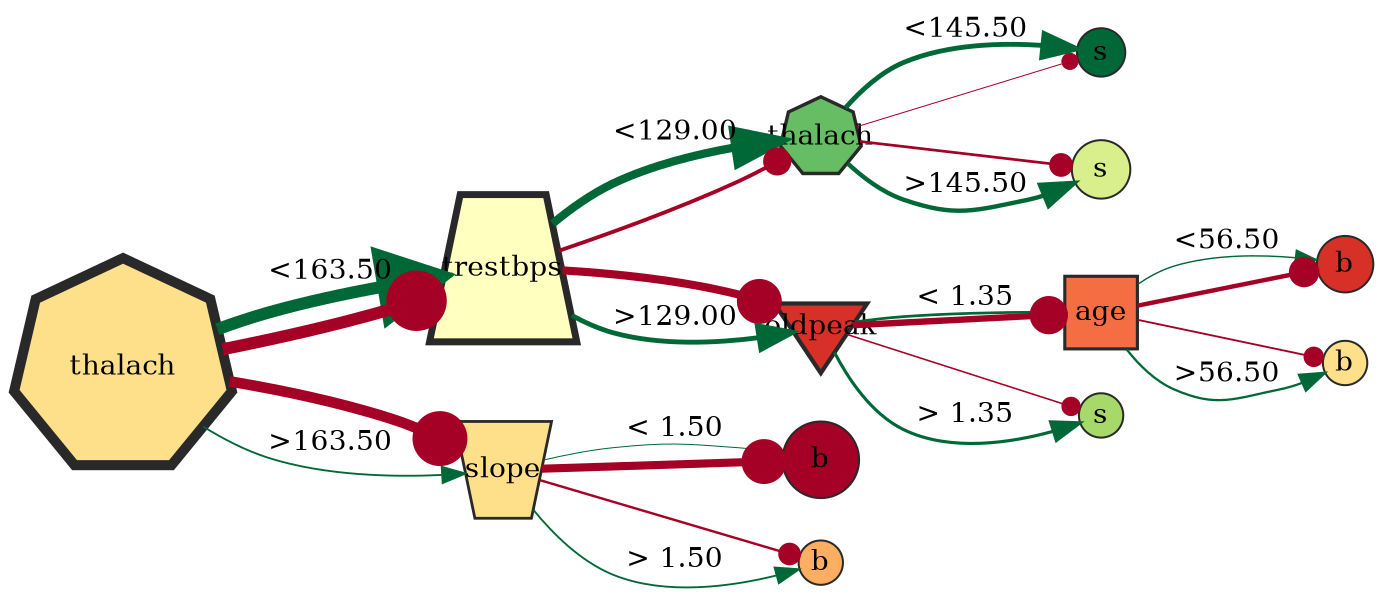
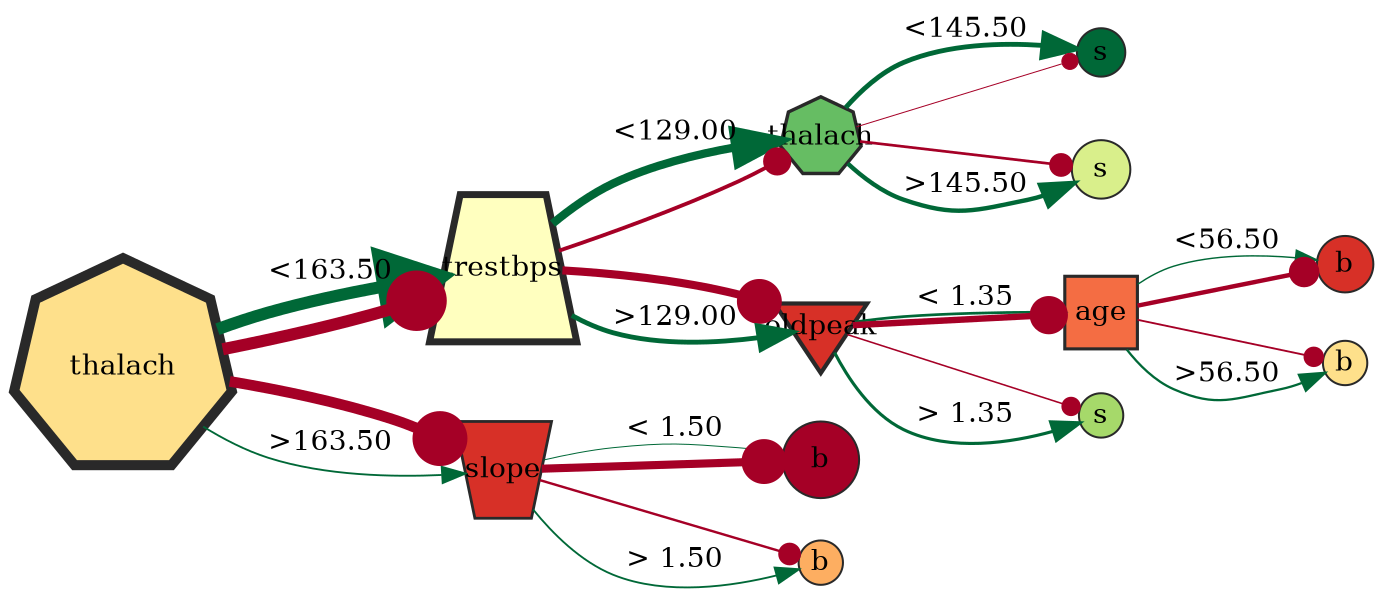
node "slope": fillcolor #fee08b -> #d73027
